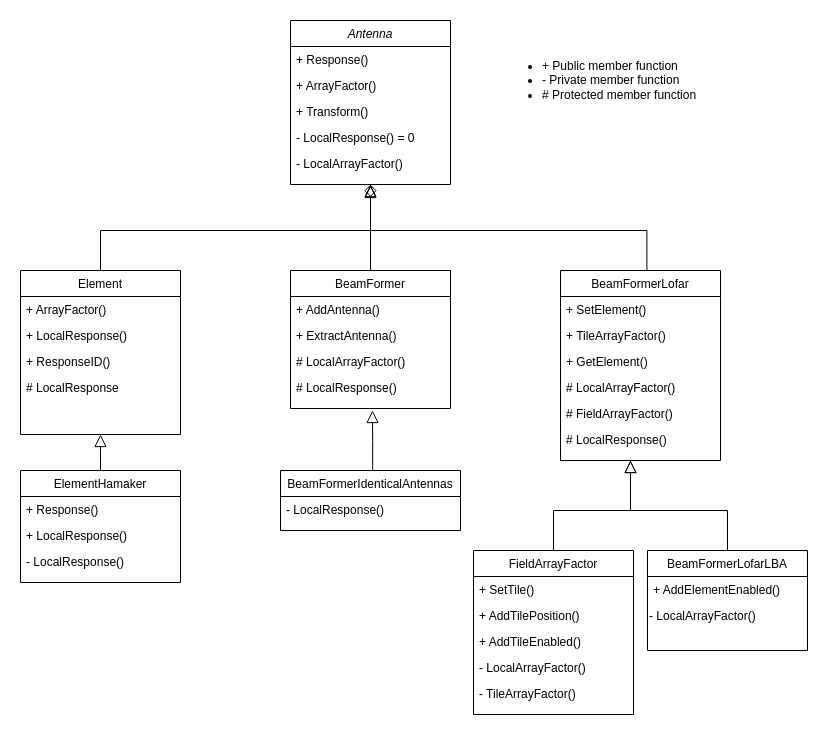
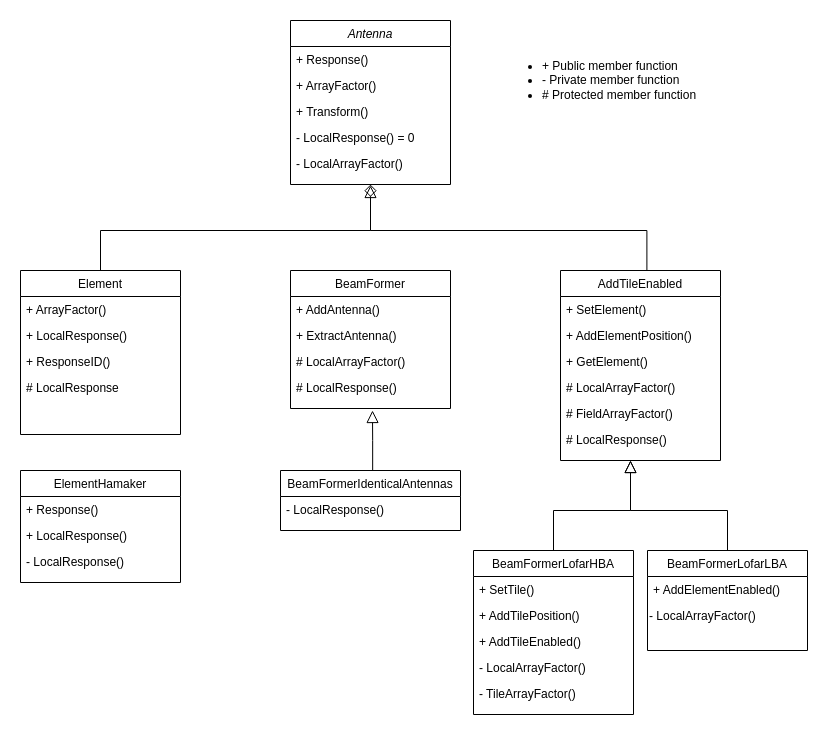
edge "BeamFormer" -> "Antenna": removed
node "BeamFormerLofar": label "BeamFormerLofar" -> "AddTileEnabled"
node "+ TileArrayFactor()": label "+ TileArrayFactor()" -> "+ AddElementPosition()"
edge "ElementHamaker" -> "Element": removed
node "FieldArrayFactor": label "FieldArrayFactor" -> "BeamFormerLofarHBA"
